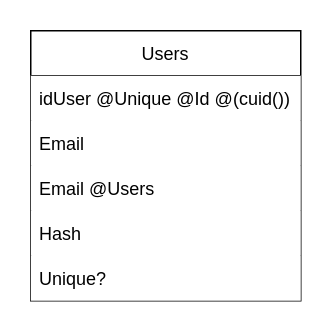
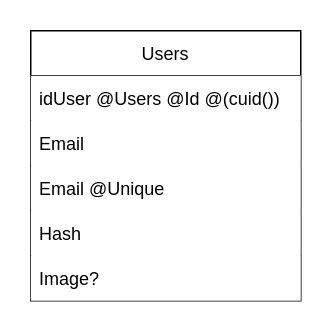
node "idUser @Unique @Id @(cuid())": label "idUser @Unique @Id @(cuid())" -> "idUser @Users @Id @(cuid())"
node "Email @Users": label "Email @Users" -> "Email @Unique"
node "Unique?": label "Unique?" -> "Image?"
